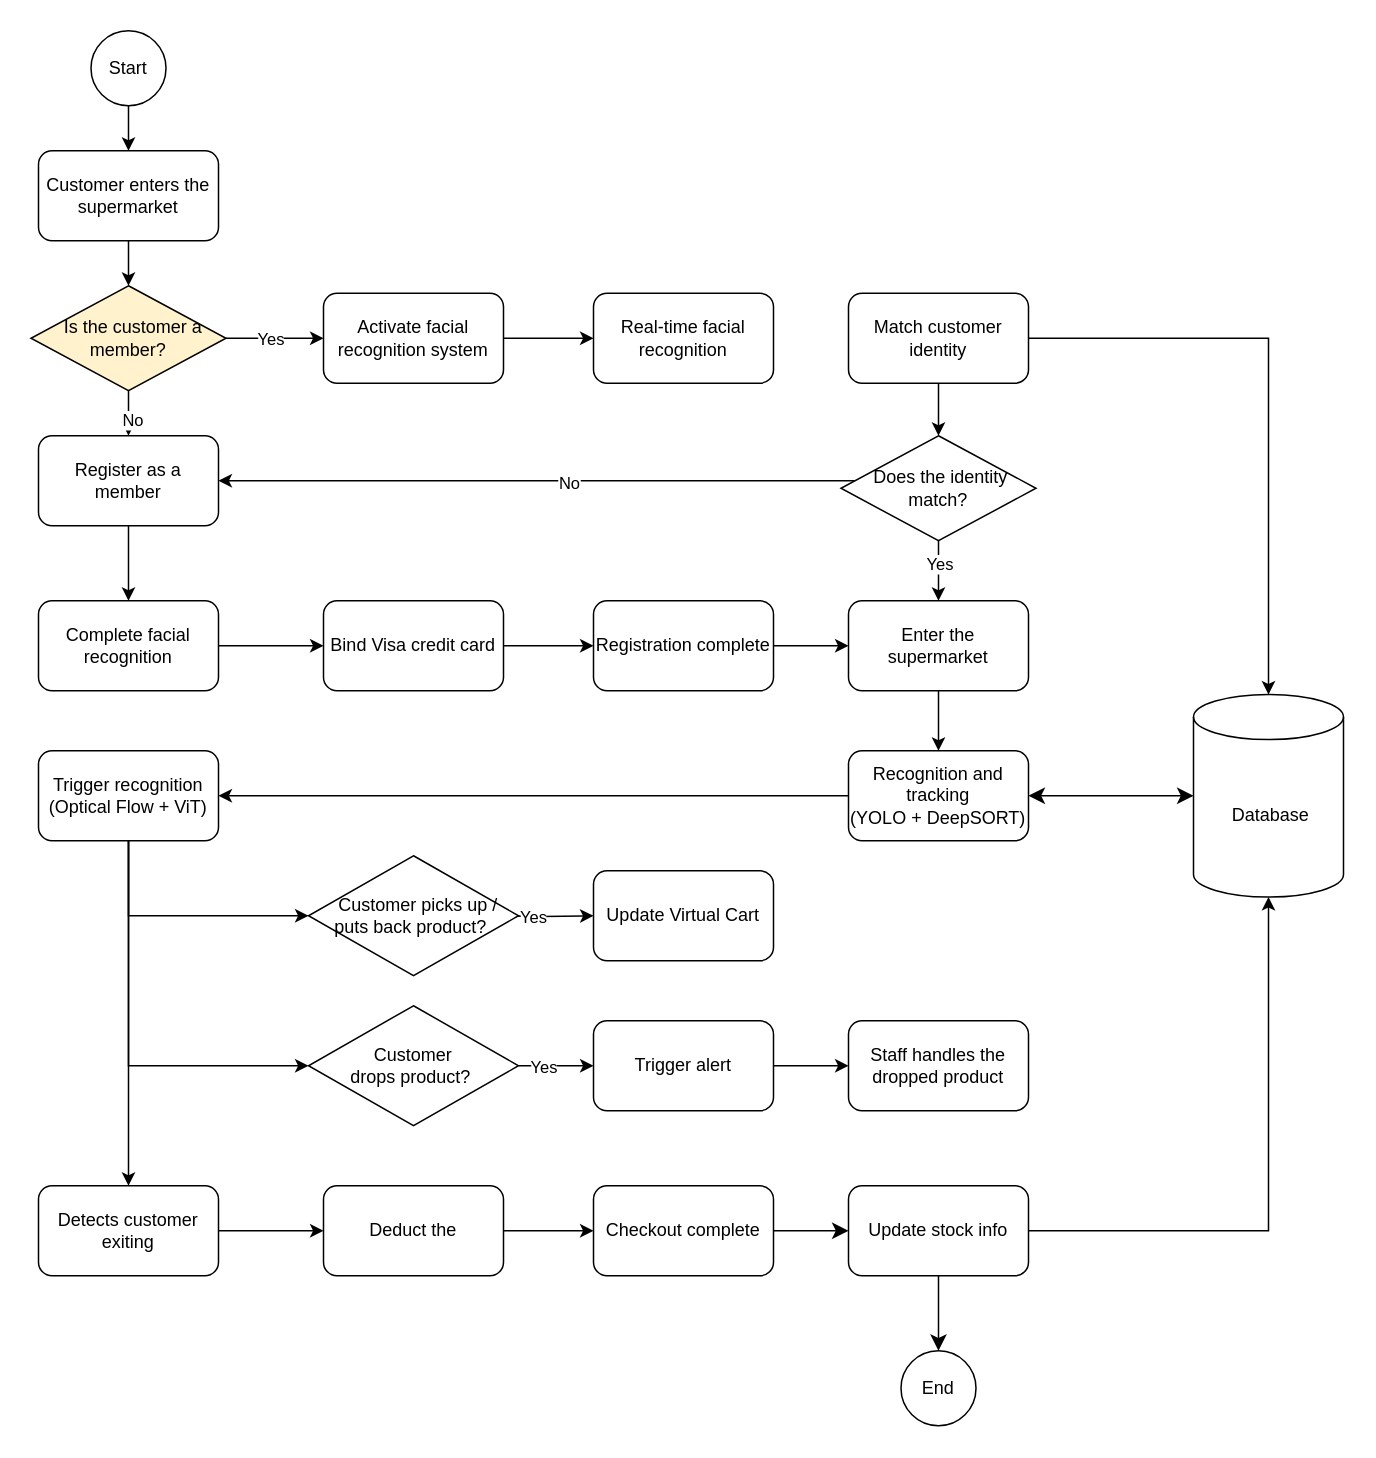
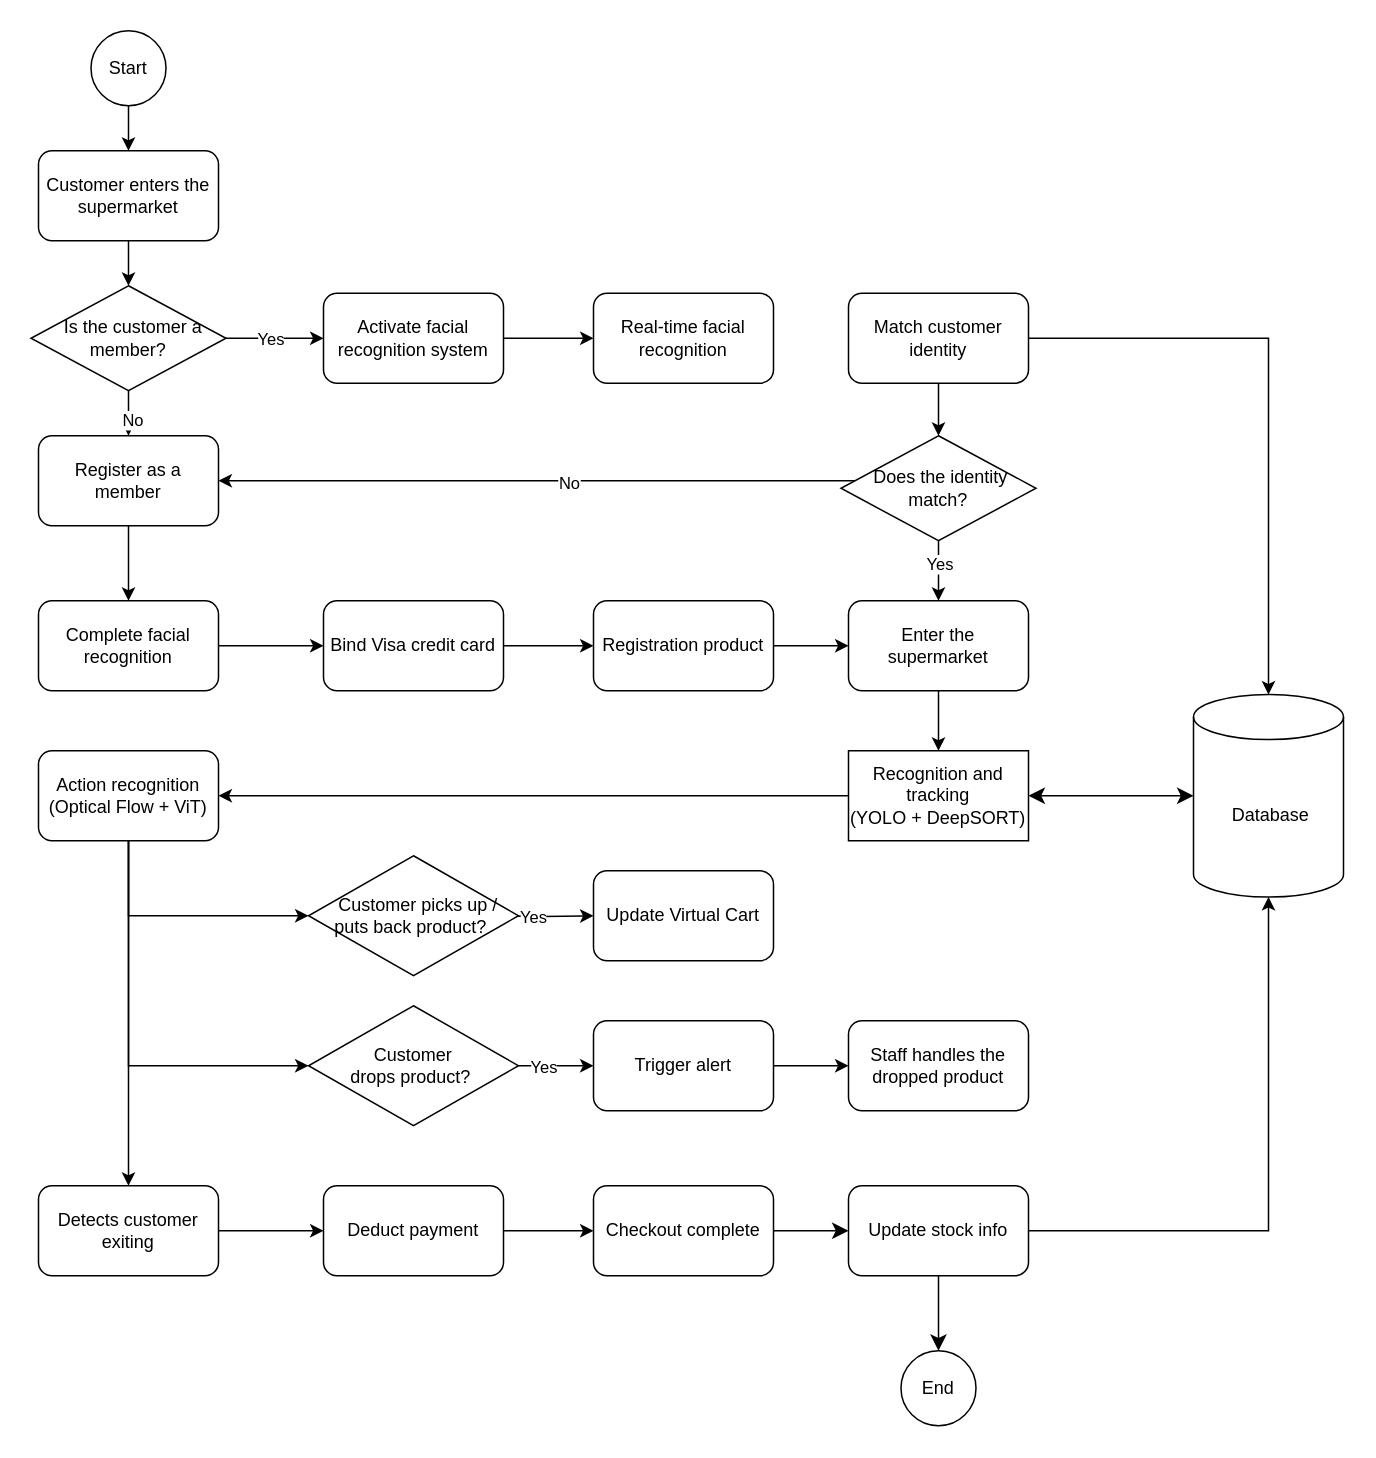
node "Is the customer a member?": fillcolor #fff2cc -> #ffffff
node "Registration complete": label "Registration complete" -> "Registration product"
node "Trigger recognition (Optical Flow + ViT)": label "Trigger recognition (Optical Flow + ViT)" -> "Action recognition (Optical Flow + ViT)"
node "Recognition and tracking (YOLO + DeepSORT)": shape rounded rectangle -> rectangle
node "Deduct the": label "Deduct the" -> "Deduct payment"
